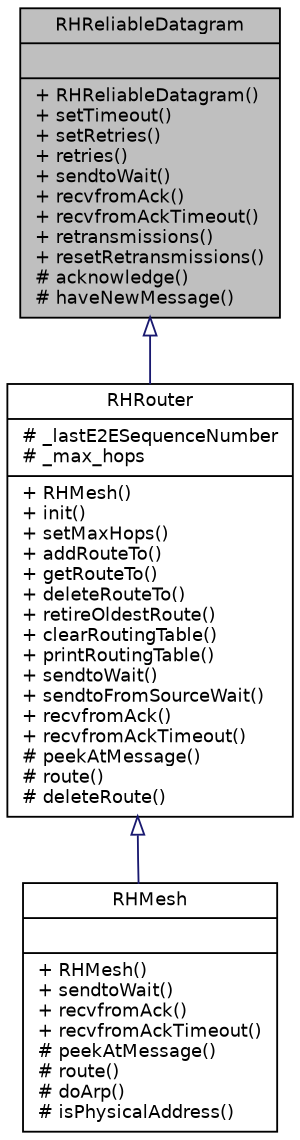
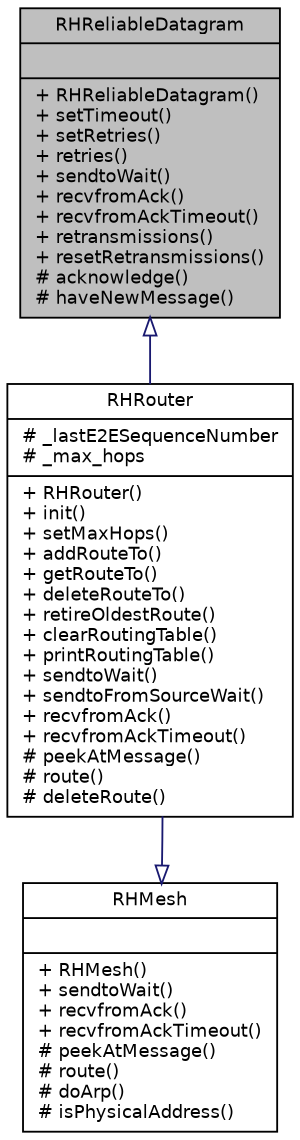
node "RHRouter": text "+ RHMesh()" -> "+ RHRouter()"
edge "RHMesh" -> "RHRouter": reversed
